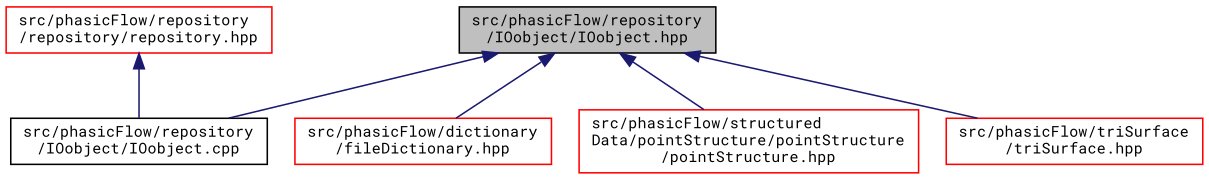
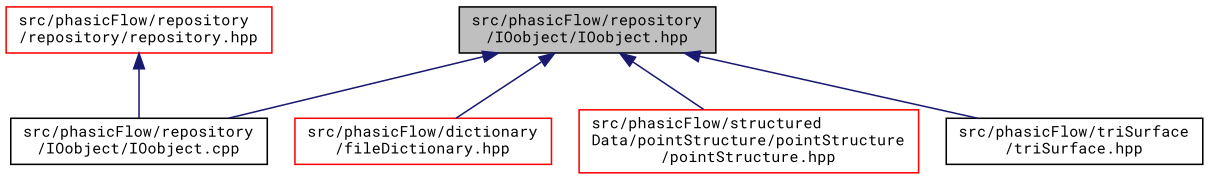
node "src/phasicFlow/triSurface /triSurface.hpp": color red -> black
